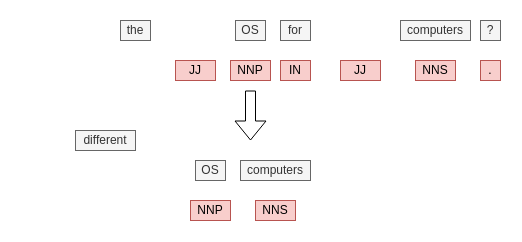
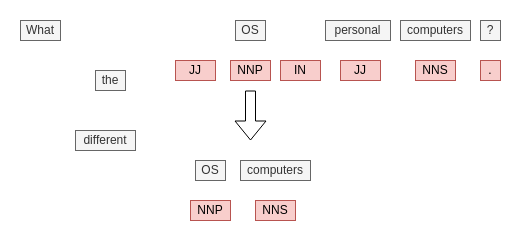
node "What": added
node "the": moved (136, 31) -> (111, 81)
node "for": removed
node "personal": added
node "IN": size 30x20 -> 40x20
